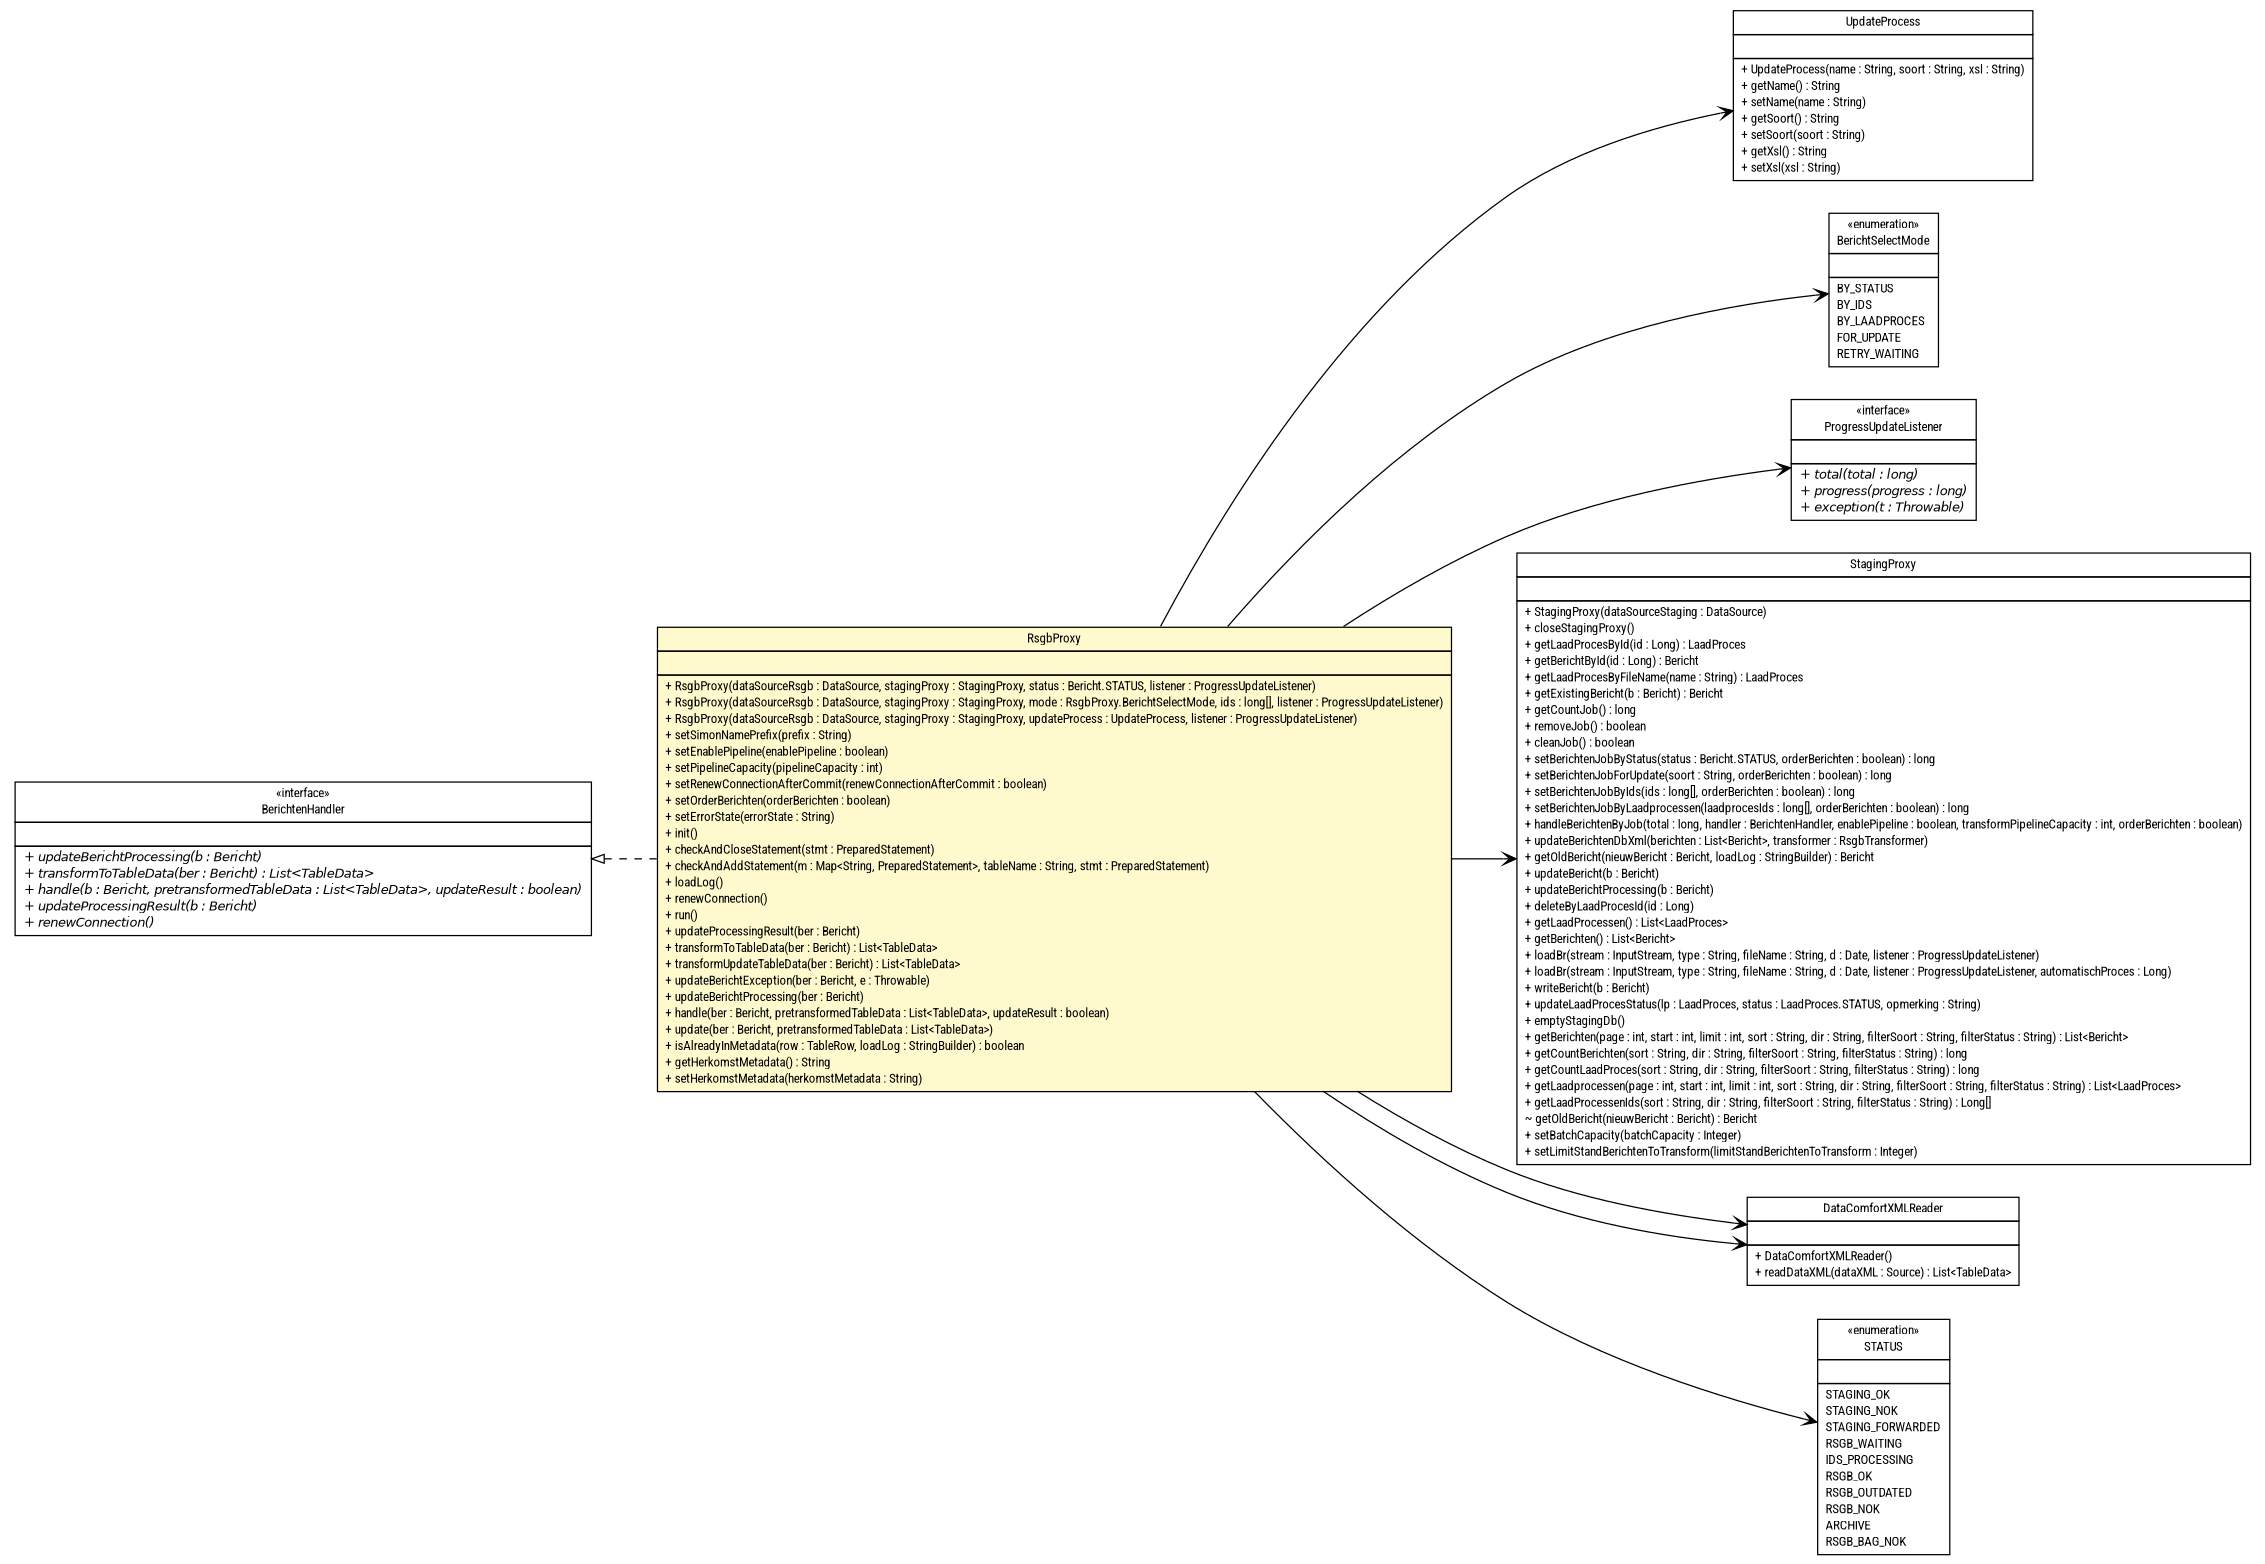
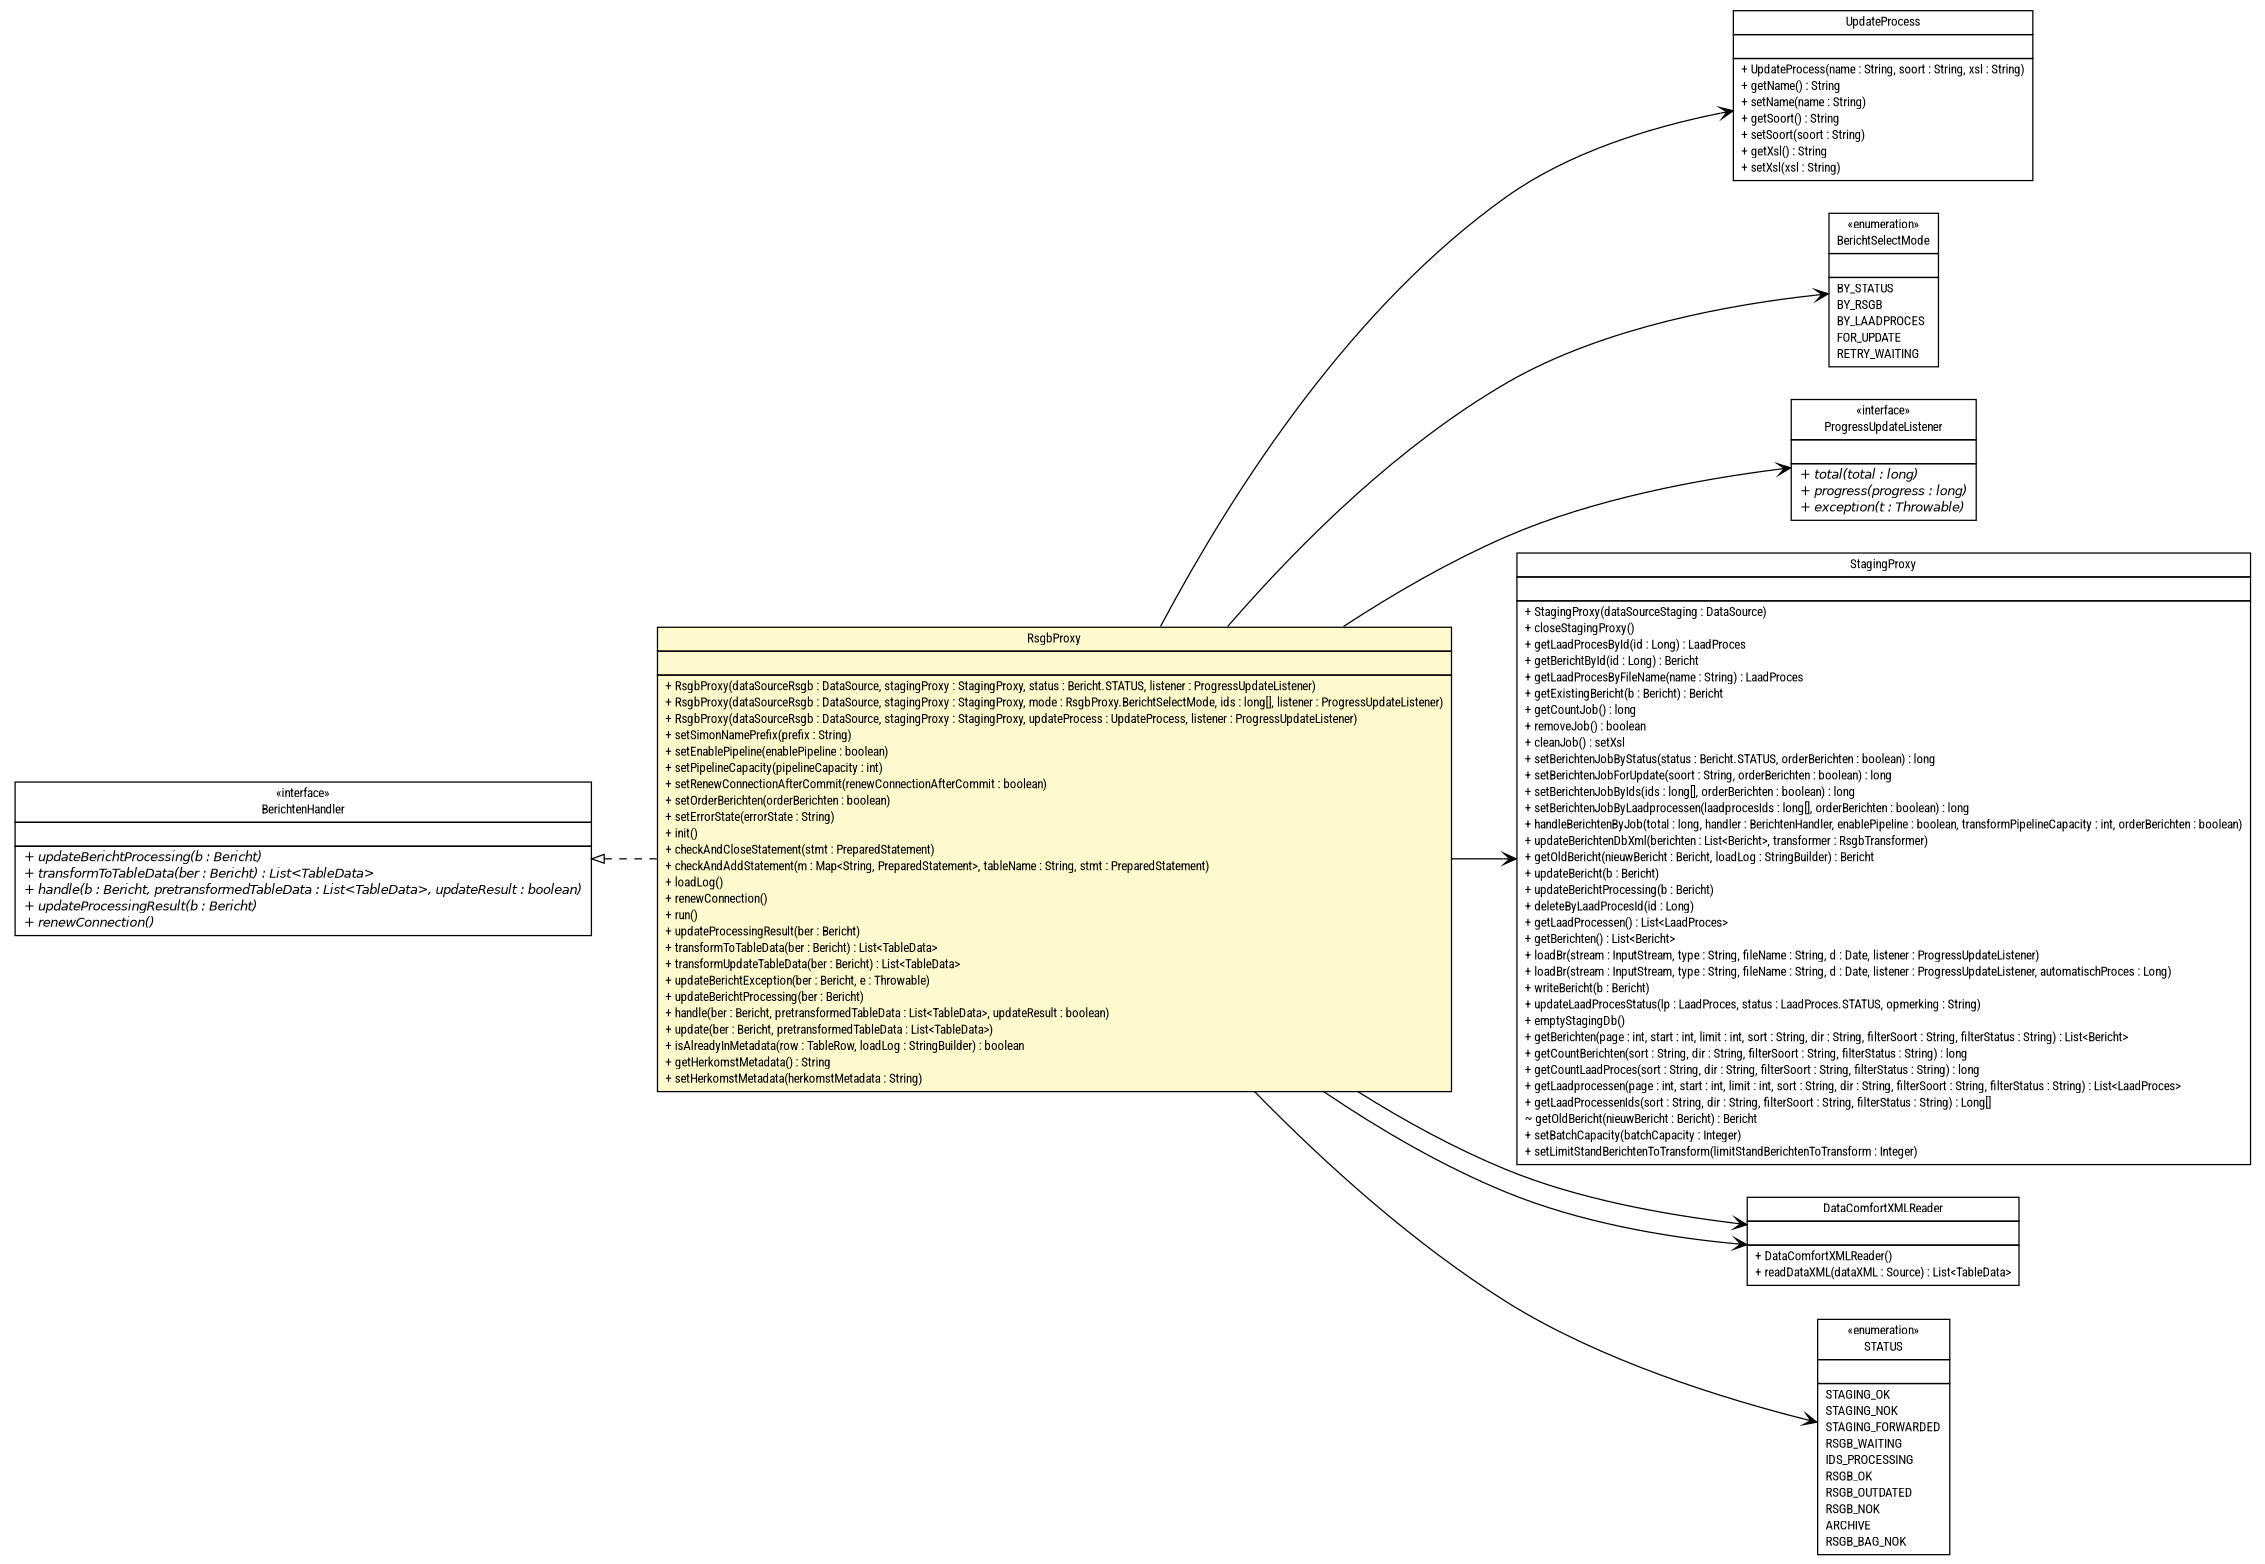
node "BerichtSelectMode": text "BY_IDS" -> "BY_RSGB"
node "StagingProxy": text "+ cleanJob() : boolean" -> "+ cleanJob() : setXsl"
